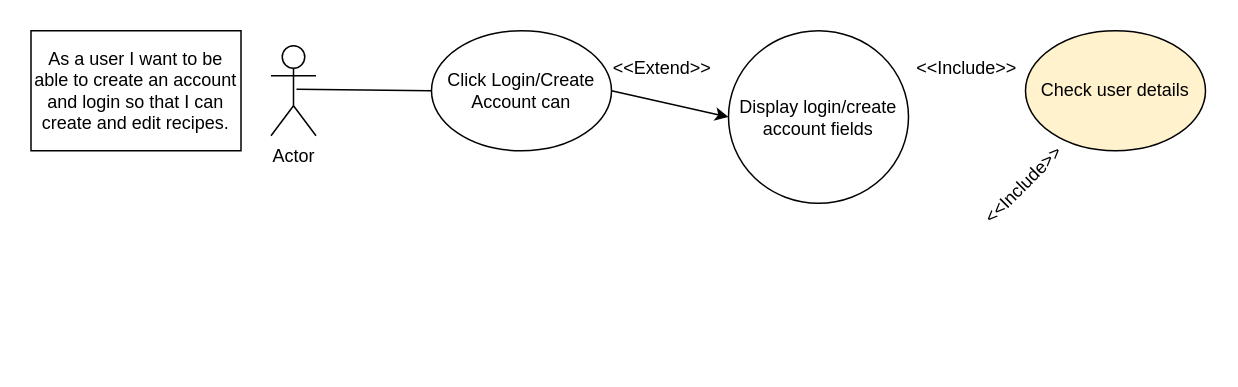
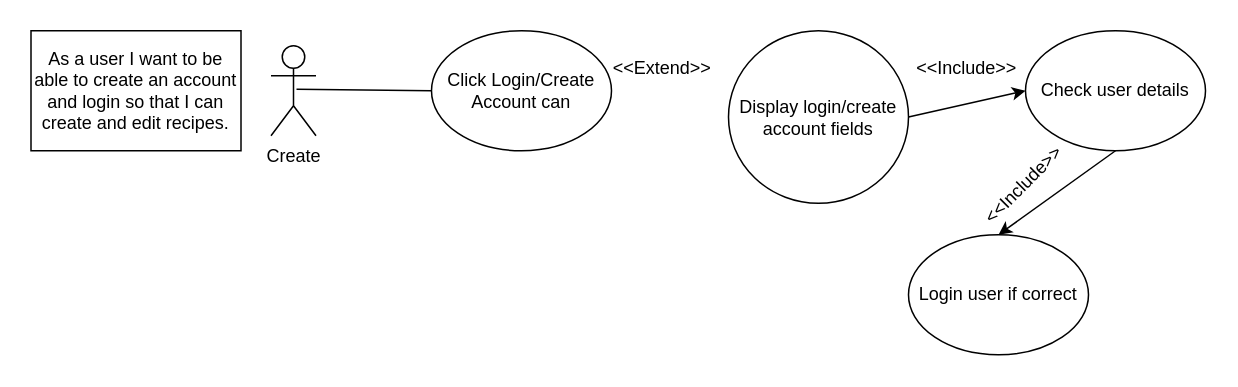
node "Check user details": fillcolor #fff2cc -> #ffffff
edge "Click Login/Create Account can" -> "Display login/create account fields": removed
edge "Display login/create account fields" -> "Check user details": added
node "Actor": label "Actor" -> "Create"
edge "Check user details" -> "Login user if correct": added
node "Login user if correct": added
